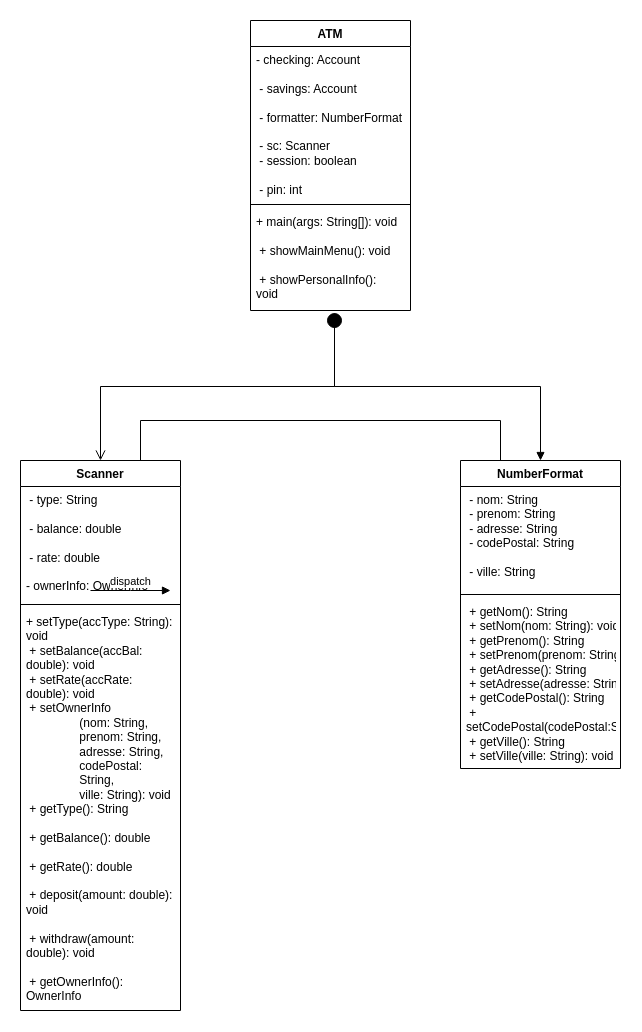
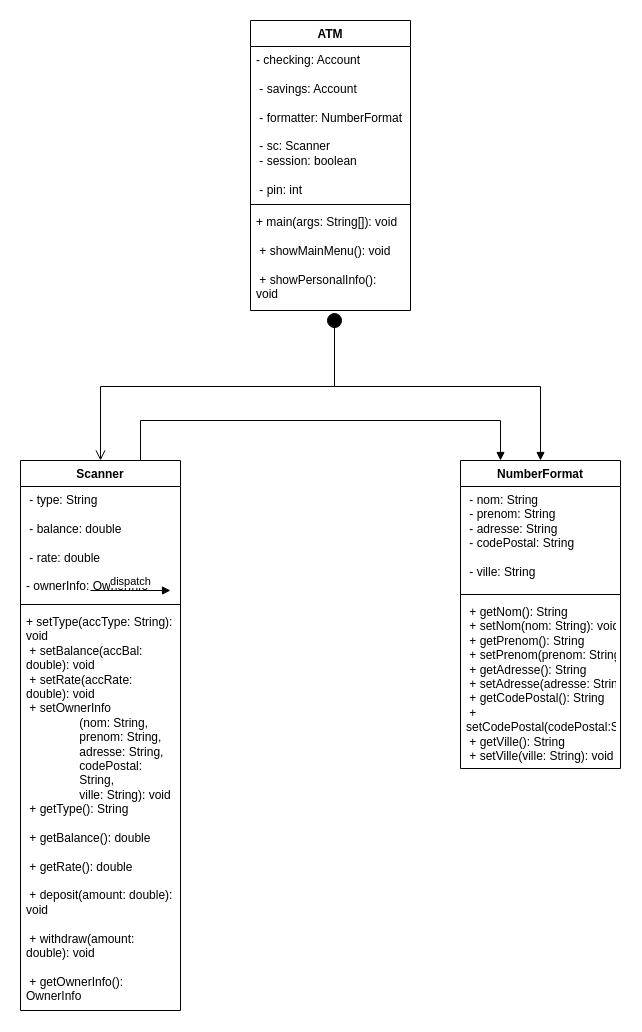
edge "NumberFormat" -- "Scanner": arrowhead none -> block
